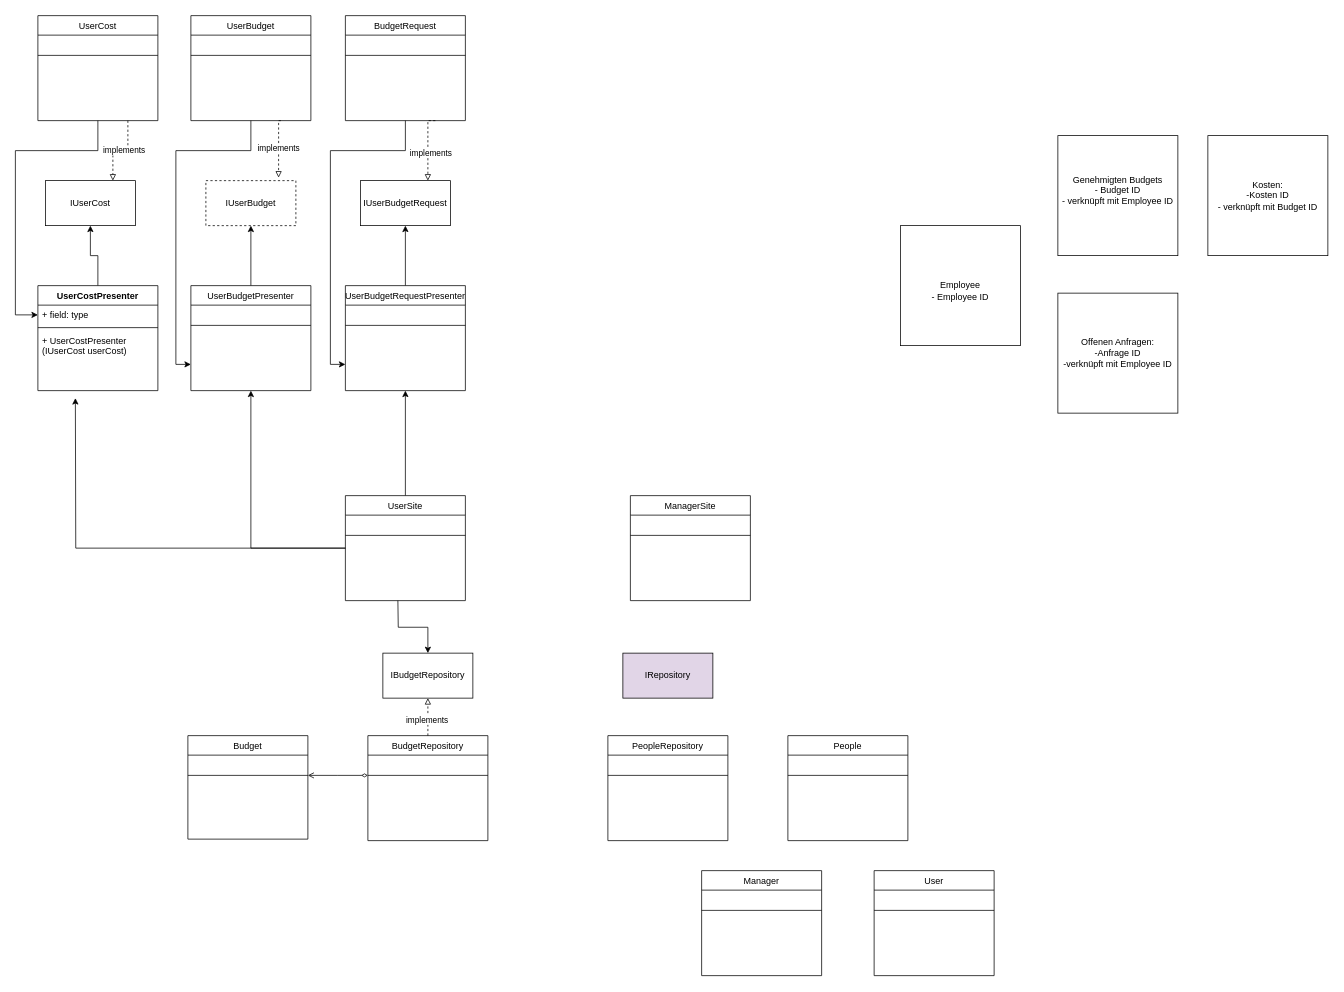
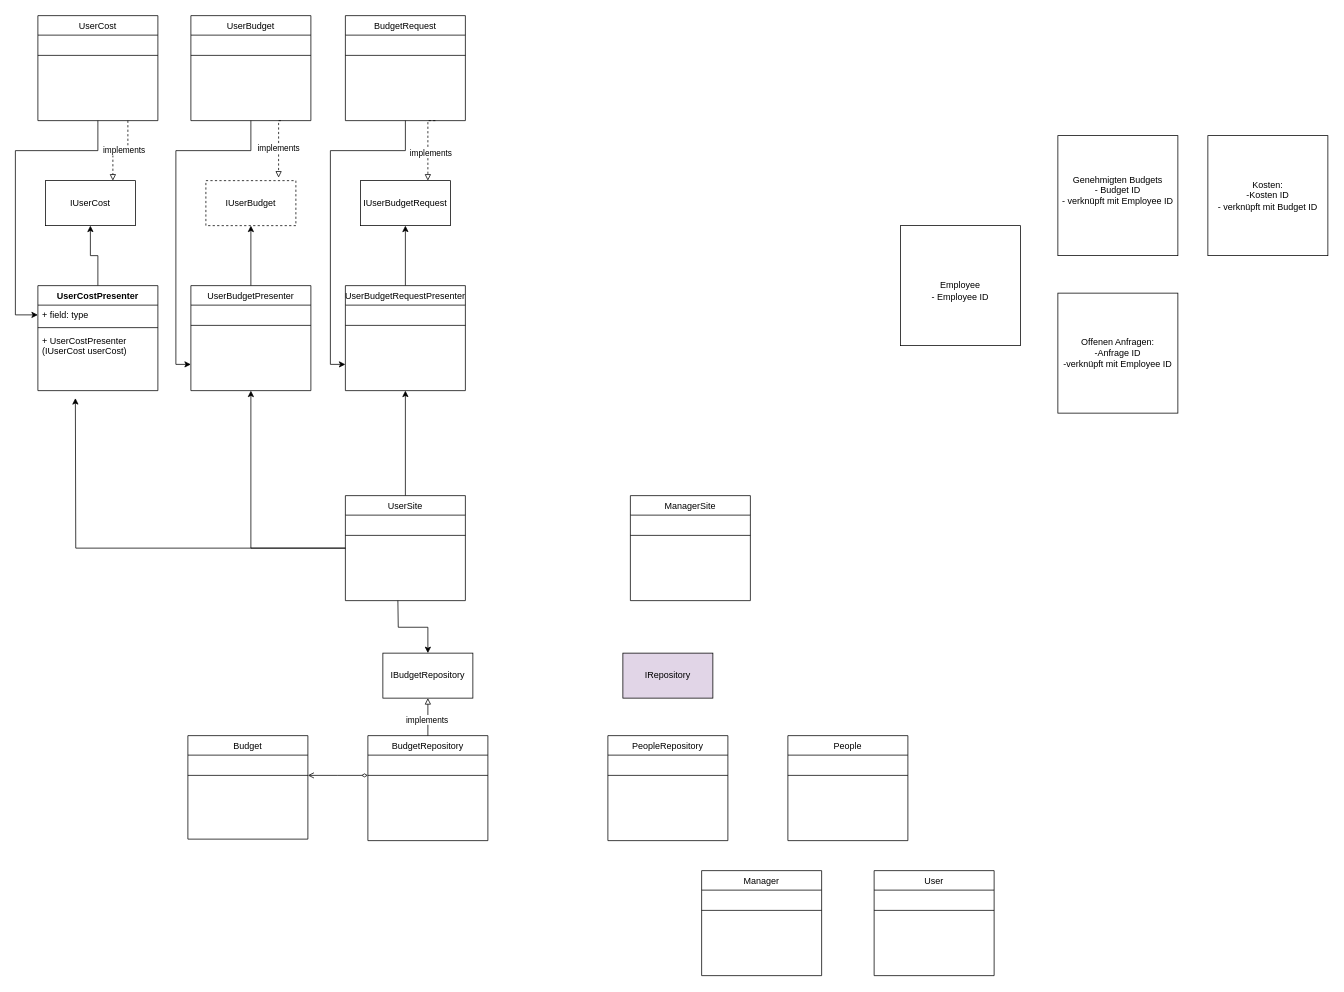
edge "BudgetRepository" -> "IBudgetRepository": style dashed -> solid
